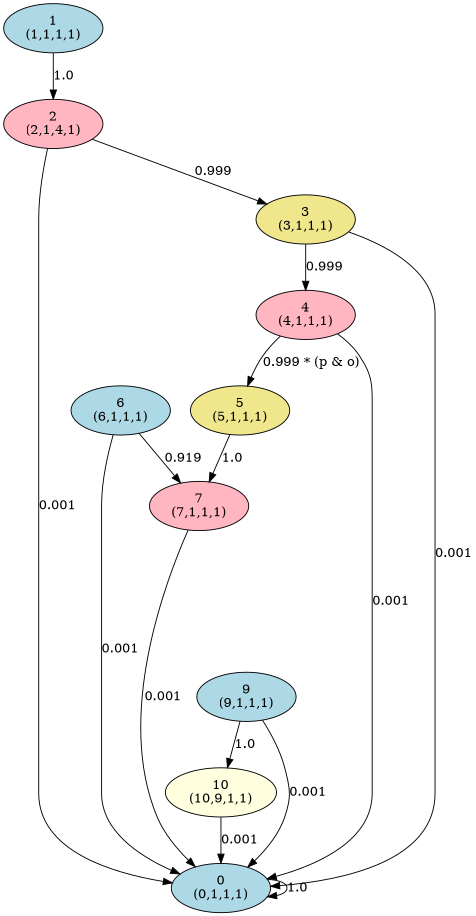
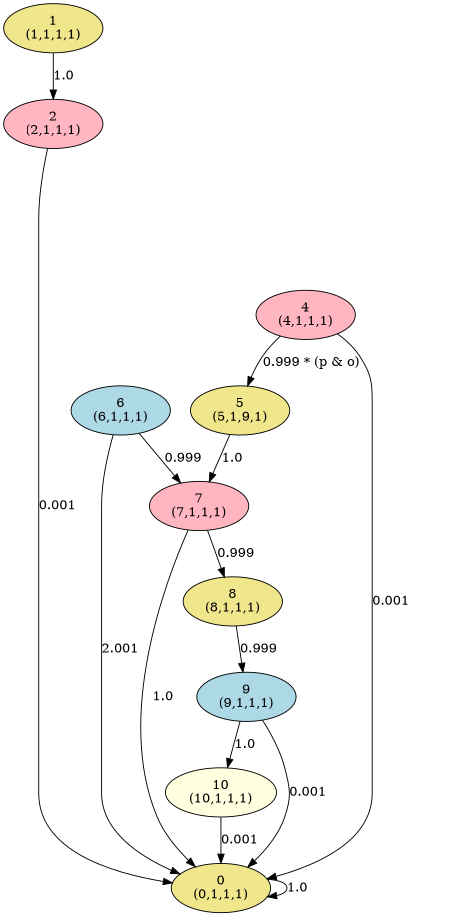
node "1 (1,1,1,1)": fillcolor lightblue -> khaki
node "2 (2,1,4,1)": label "2 (2,1,4,1)" -> "2 (2,1,1,1)"
node "3 (3,1,1,1)": removed
node "5 (5,1,1,1)": label "5 (5,1,1,1)" -> "5 (5,1,9,1)"
edge "6 (6,1,1,1)" -> "7 (7,1,1,1)": label "0.919" -> "0.999"
node "8 (8,1,1,1)": added
edge "6 (6,1,1,1)" -> "0 (0,1,1,1)": label "0.001" -> "2.001"
edge "7 (7,1,1,1)" -> "0 (0,1,1,1)": label "0.001" -> "1.0"
node "10 (10,9,1,1)": label "10 (10,9,1,1)" -> "10 (10,1,1,1)"
node "0 (0,1,1,1)": fillcolor lightblue -> khaki
